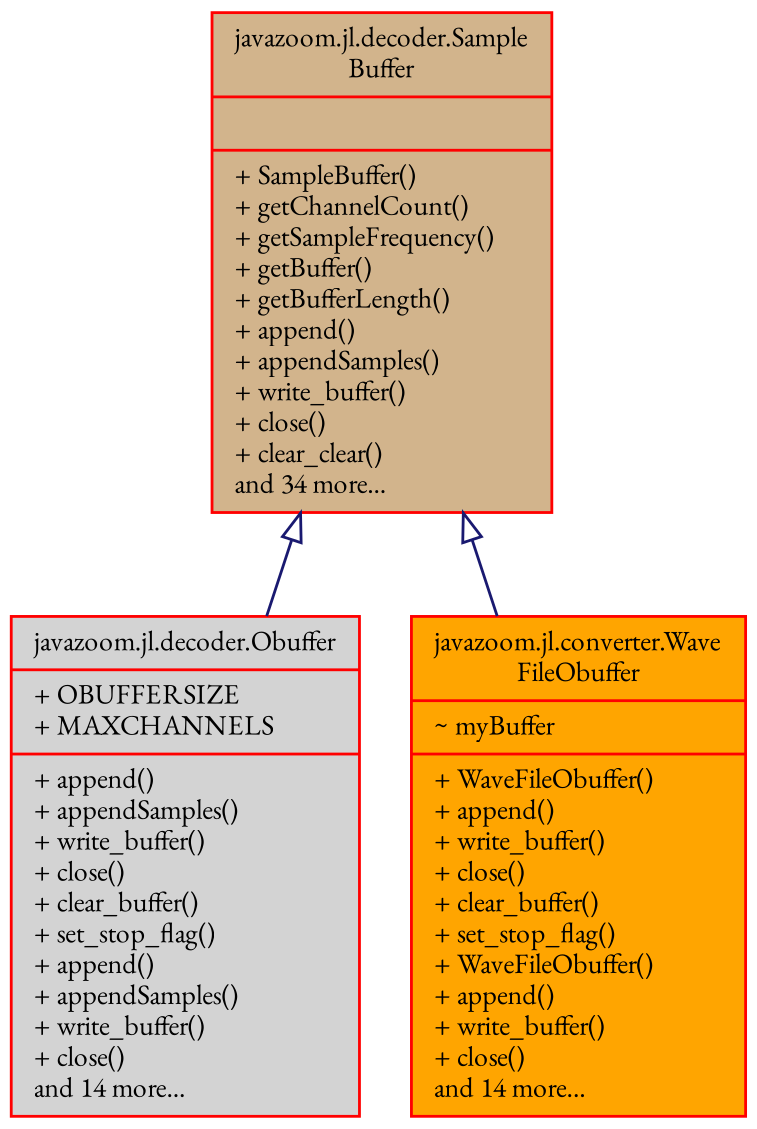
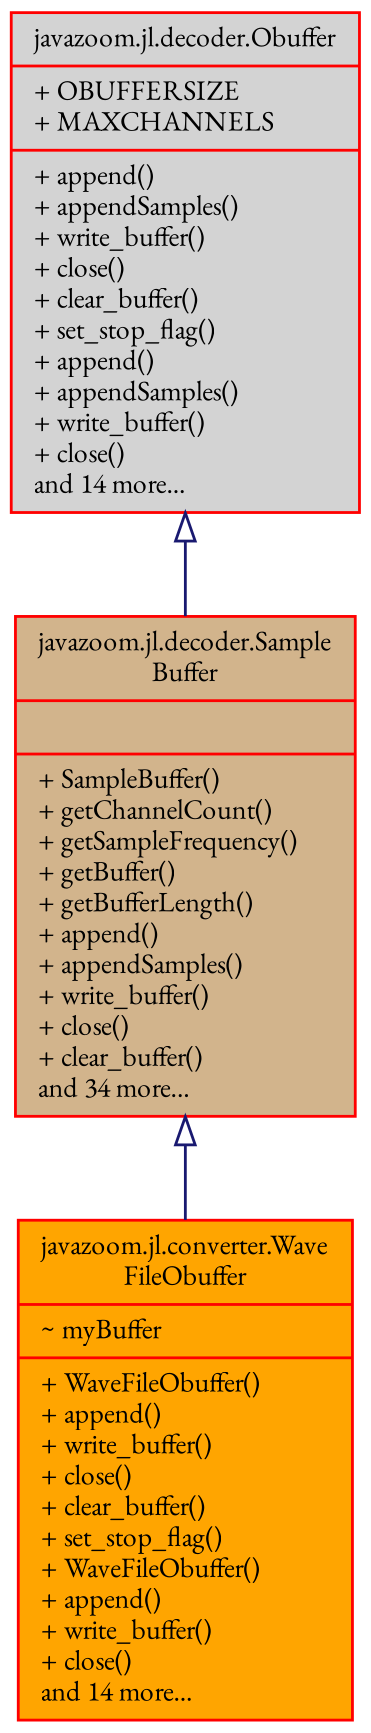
node "javazoom.jl.decoder.Sample": text "+ clear_clear()" -> "+ clear_buffer()"
edge "javazoom.jl.decoder.Obuffer" -> "javazoom.jl.decoder.Sample": reversed
